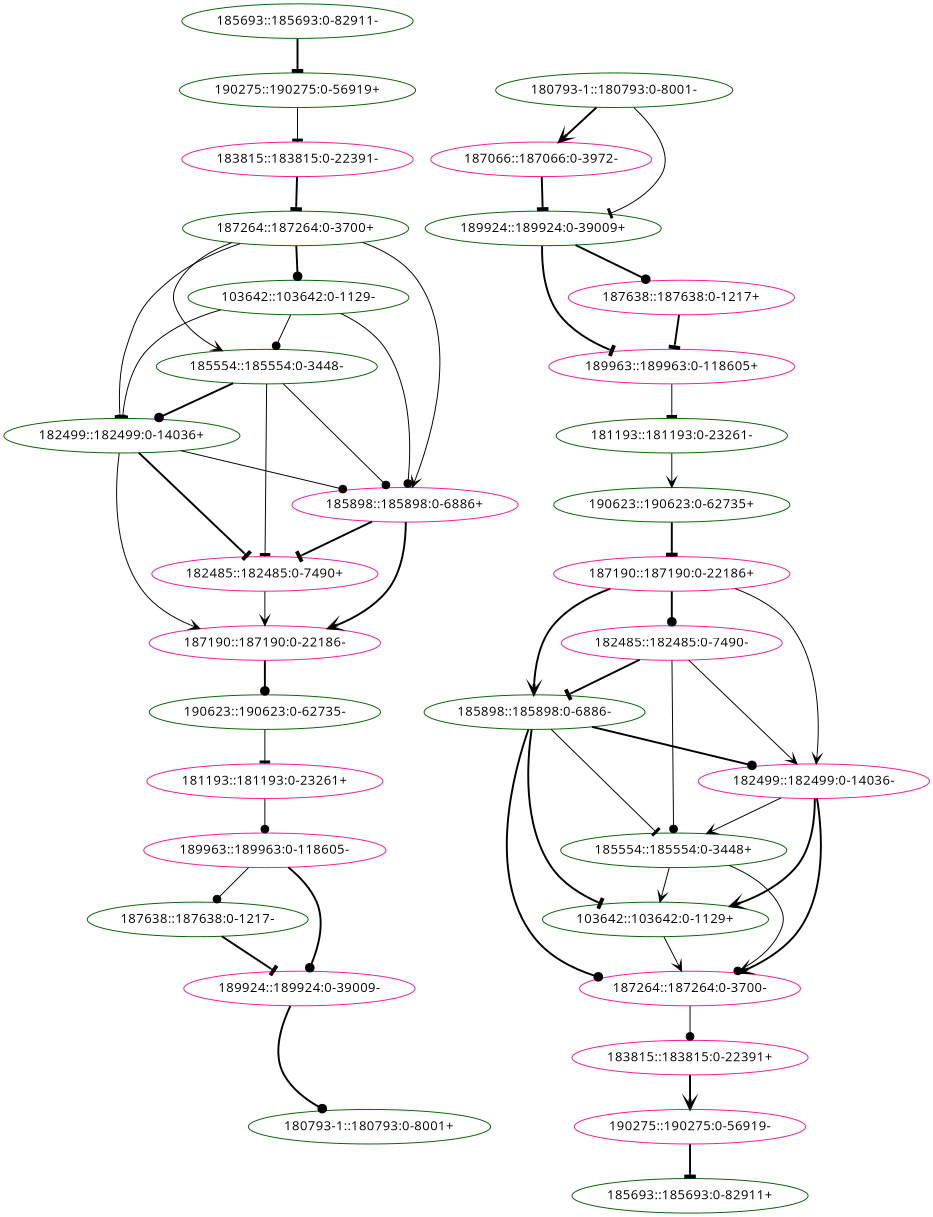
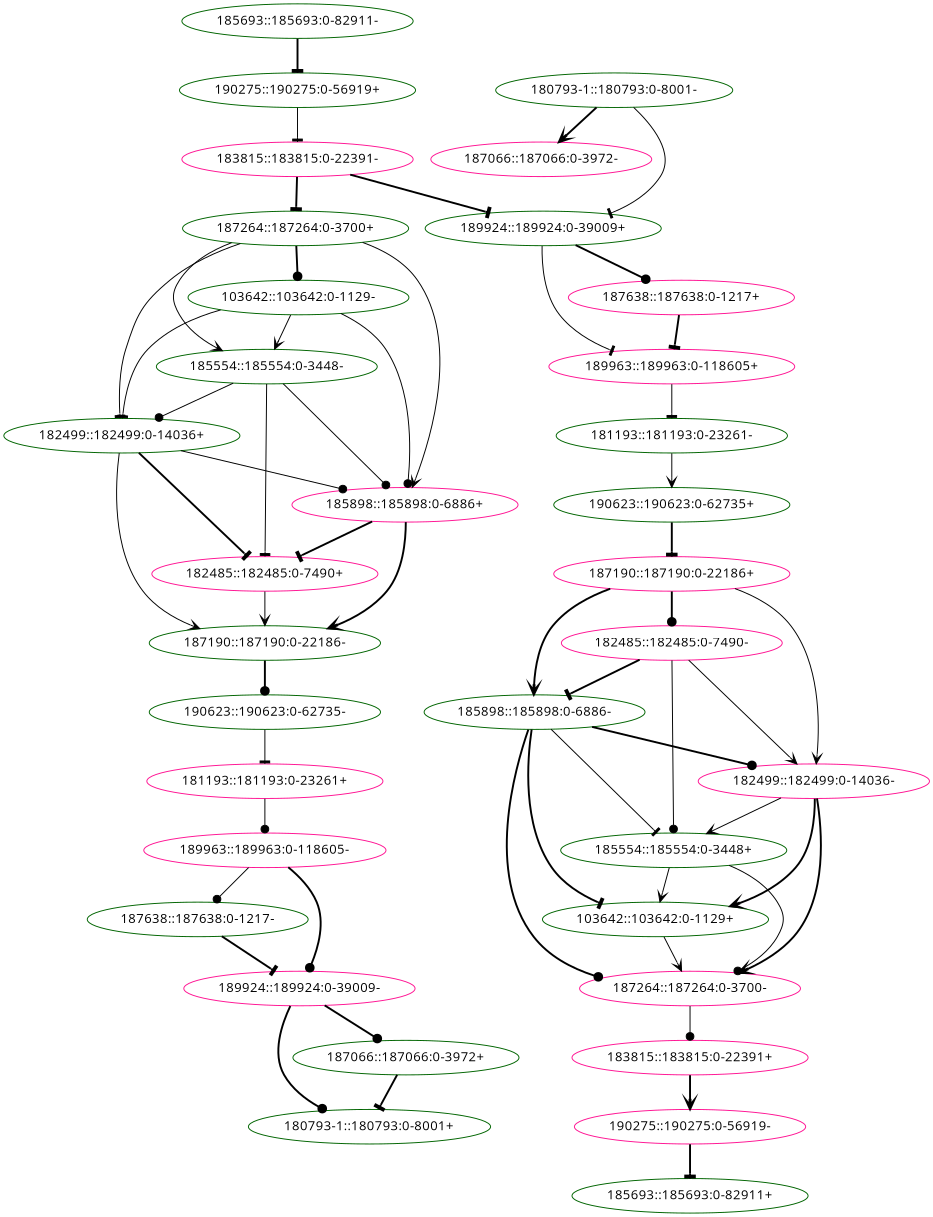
edge "187066::187066:0-3972-" -> "189924::189924:0-39009+": now "183815::183815:0-22391-" -> "189924::189924:0-39009+"
edge "189924::189924:0-39009+" -> "189963::189963:0-118605+": style bold -> solid
edge "103642::103642:0-1129-" -> "185554::185554:0-3448-": arrowhead dot -> vee
edge "185554::185554:0-3448-" -> "182499::182499:0-14036+": style bold -> solid
node "187190::187190:0-22186-": color deeppink -> darkgreen
node "187066::187066:0-3972+": added
